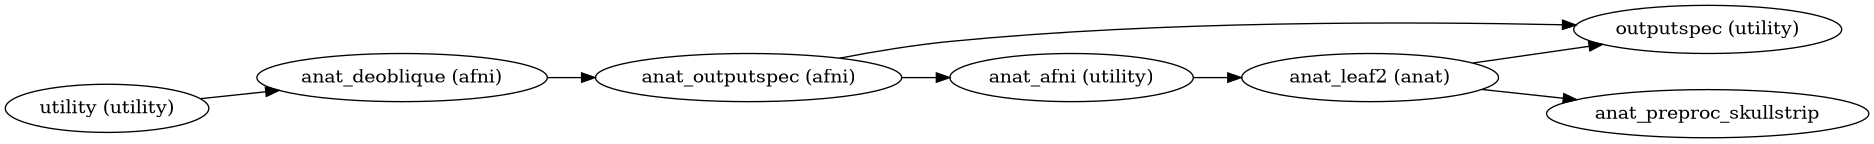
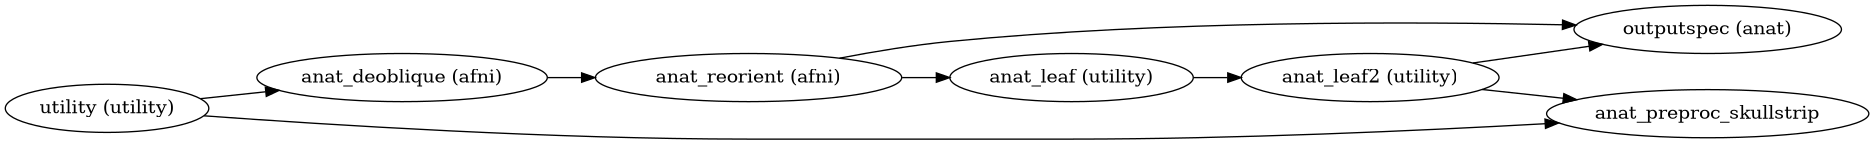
node "outputspec (utility)": label "outputspec (utility)" -> "outputspec (anat)"
node "anat_outputspec (afni)": label "anat_outputspec (afni)" -> "anat_reorient (afni)"
node "anat_afni (utility)": label "anat_afni (utility)" -> "anat_leaf (utility)"
node "anat_leaf2 (anat)": label "anat_leaf2 (anat)" -> "anat_leaf2 (utility)"
edge "utility (utility)" -> "anat_preproc_skullstrip": added
